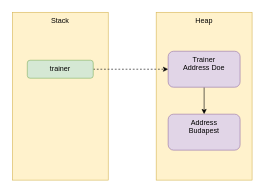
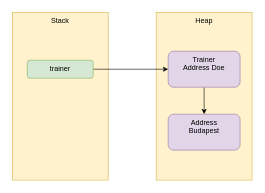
edge "trainer" -> "Trainer Address Doe": style dashed -> solid
